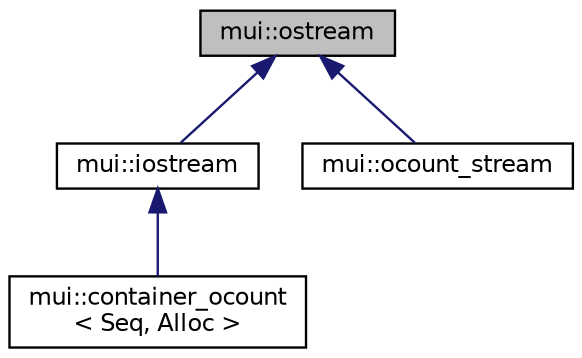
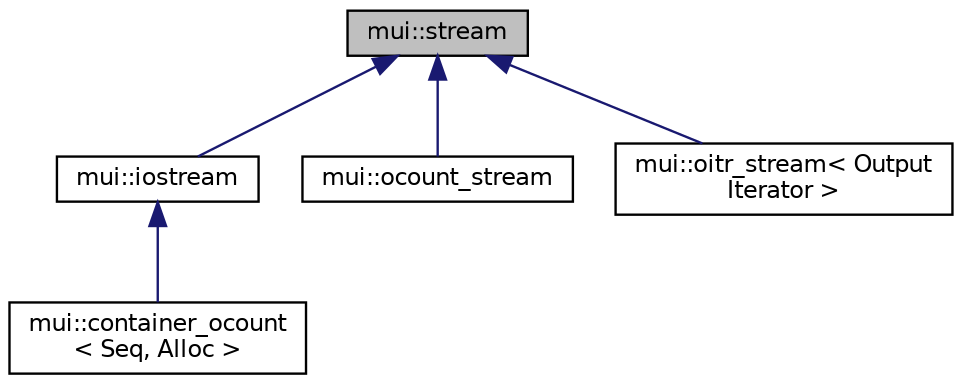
node "mui::ostream": label "mui::ostream" -> "mui::stream"
node "mui::oitr_stream< Output Iterator >": added
